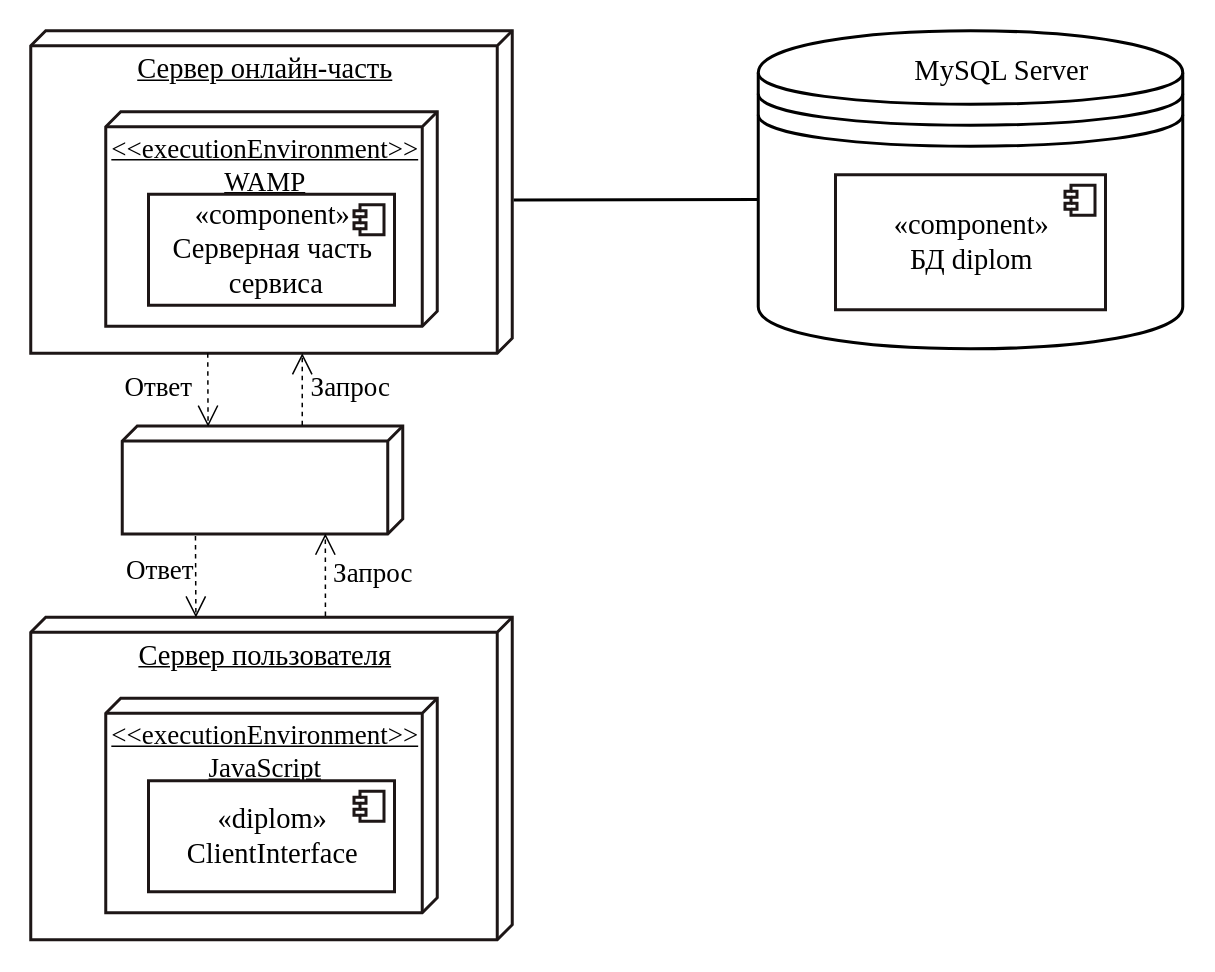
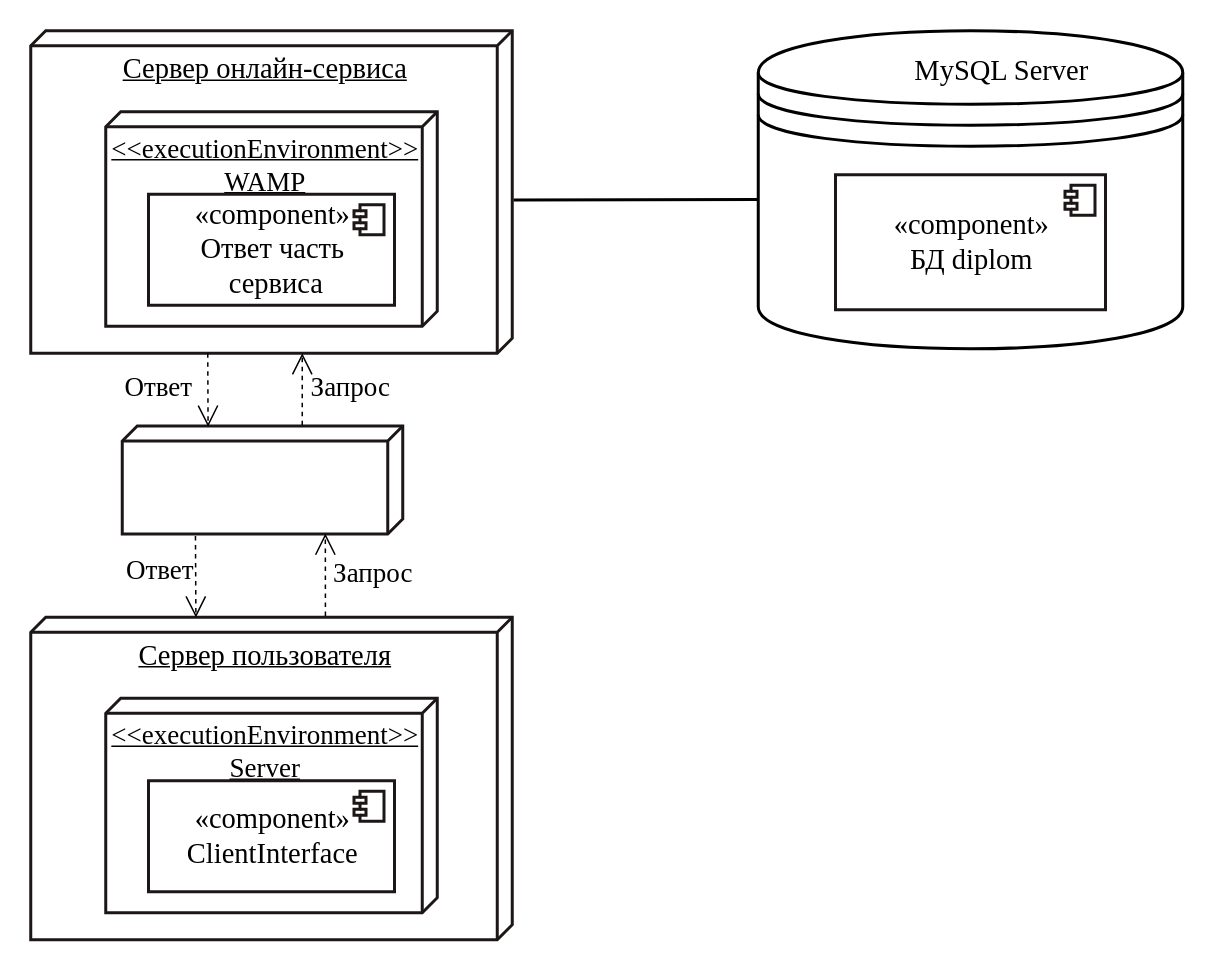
node "Сервер онлайн-часть": label "Сервер онлайн-часть" -> "Сервер онлайн-сервиса"
node "«component»Серверная часть сервиса": label "«component»Серверная часть сервиса" -> "«component»Ответ часть сервиса"
node "<<executionEnvironment>>JavaScript": label "<<executionEnvironment>>JavaScript" -> "<<executionEnvironment>>Server"
node "«diplom»ClientInterface": label "«diplom»ClientInterface" -> "«component»ClientInterface"
